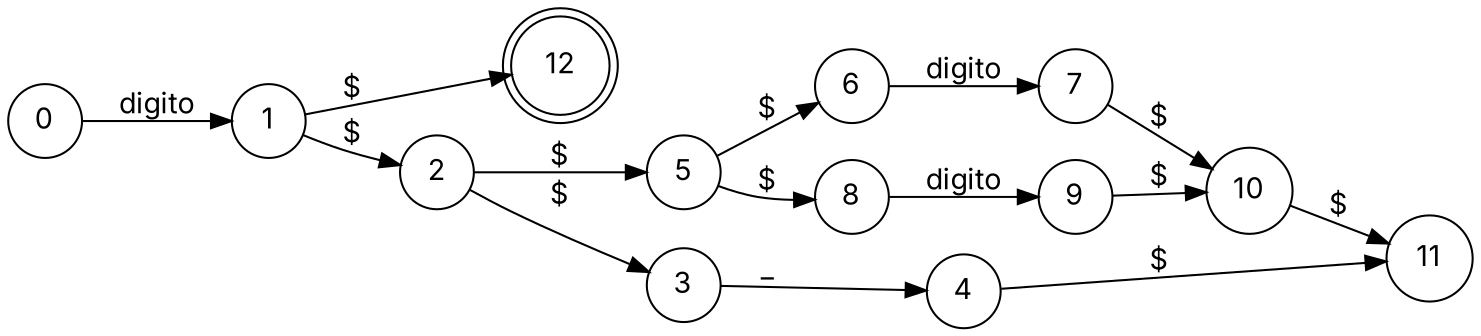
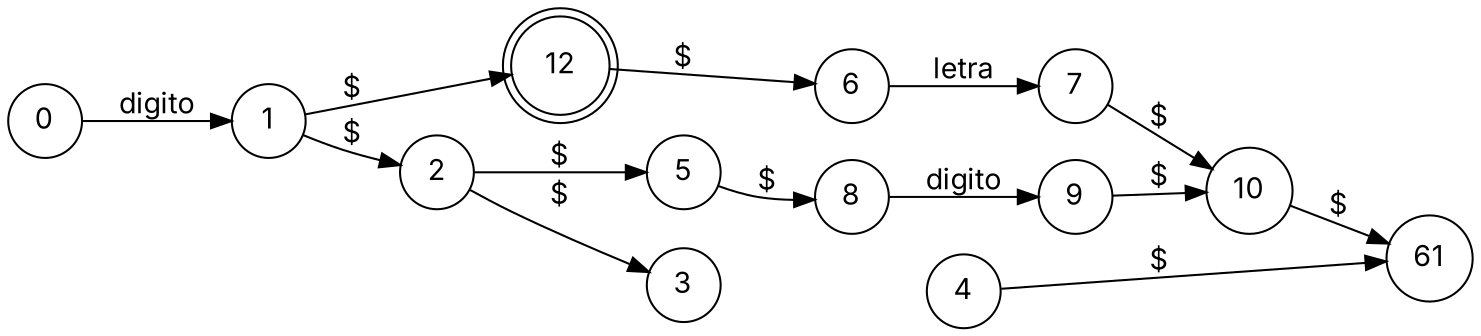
edge "6" -> "7": label "digito" -> "letra"
edge "5" -> "6": now "12" -> "6"
node "11": label "11" -> "61"
edge "3" -> "4": removed, label "_"
